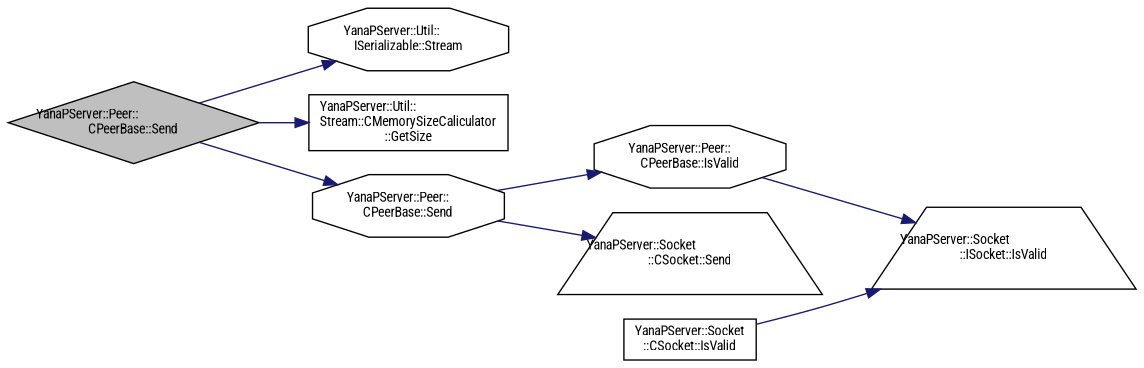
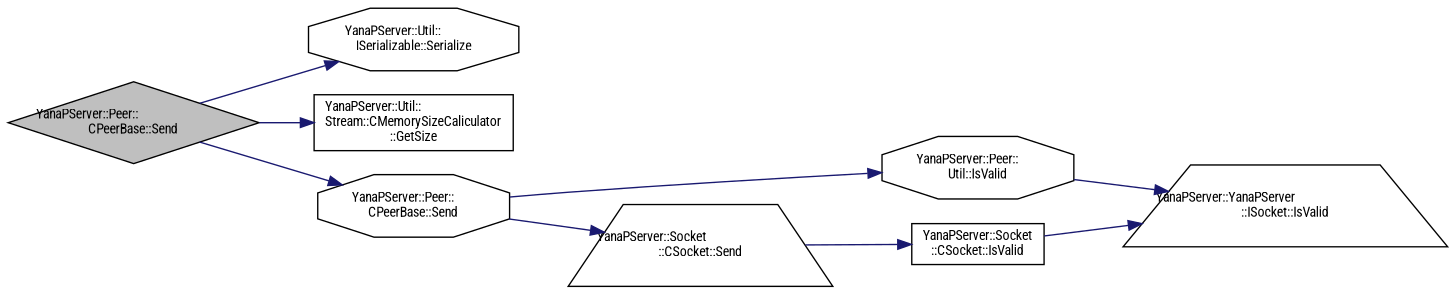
node "YanaPServer::Util:: ISerializable::Stream": label "YanaPServer::Util:: ISerializable::Stream" -> "YanaPServer::Util:: ISerializable::Serialize"
node "YanaPServer::Peer:: CPeerBase::IsValid": label "YanaPServer::Peer:: CPeerBase::IsValid" -> "YanaPServer::Peer:: Util::IsValid"
edge "YanaPServer::Socket ::CSocket::Send" -> "YanaPServer::Socket ::CSocket::IsValid": added
node "YanaPServer::Socket ::ISocket::IsValid": label "YanaPServer::Socket ::ISocket::IsValid" -> "YanaPServer::YanaPServer ::ISocket::IsValid"
